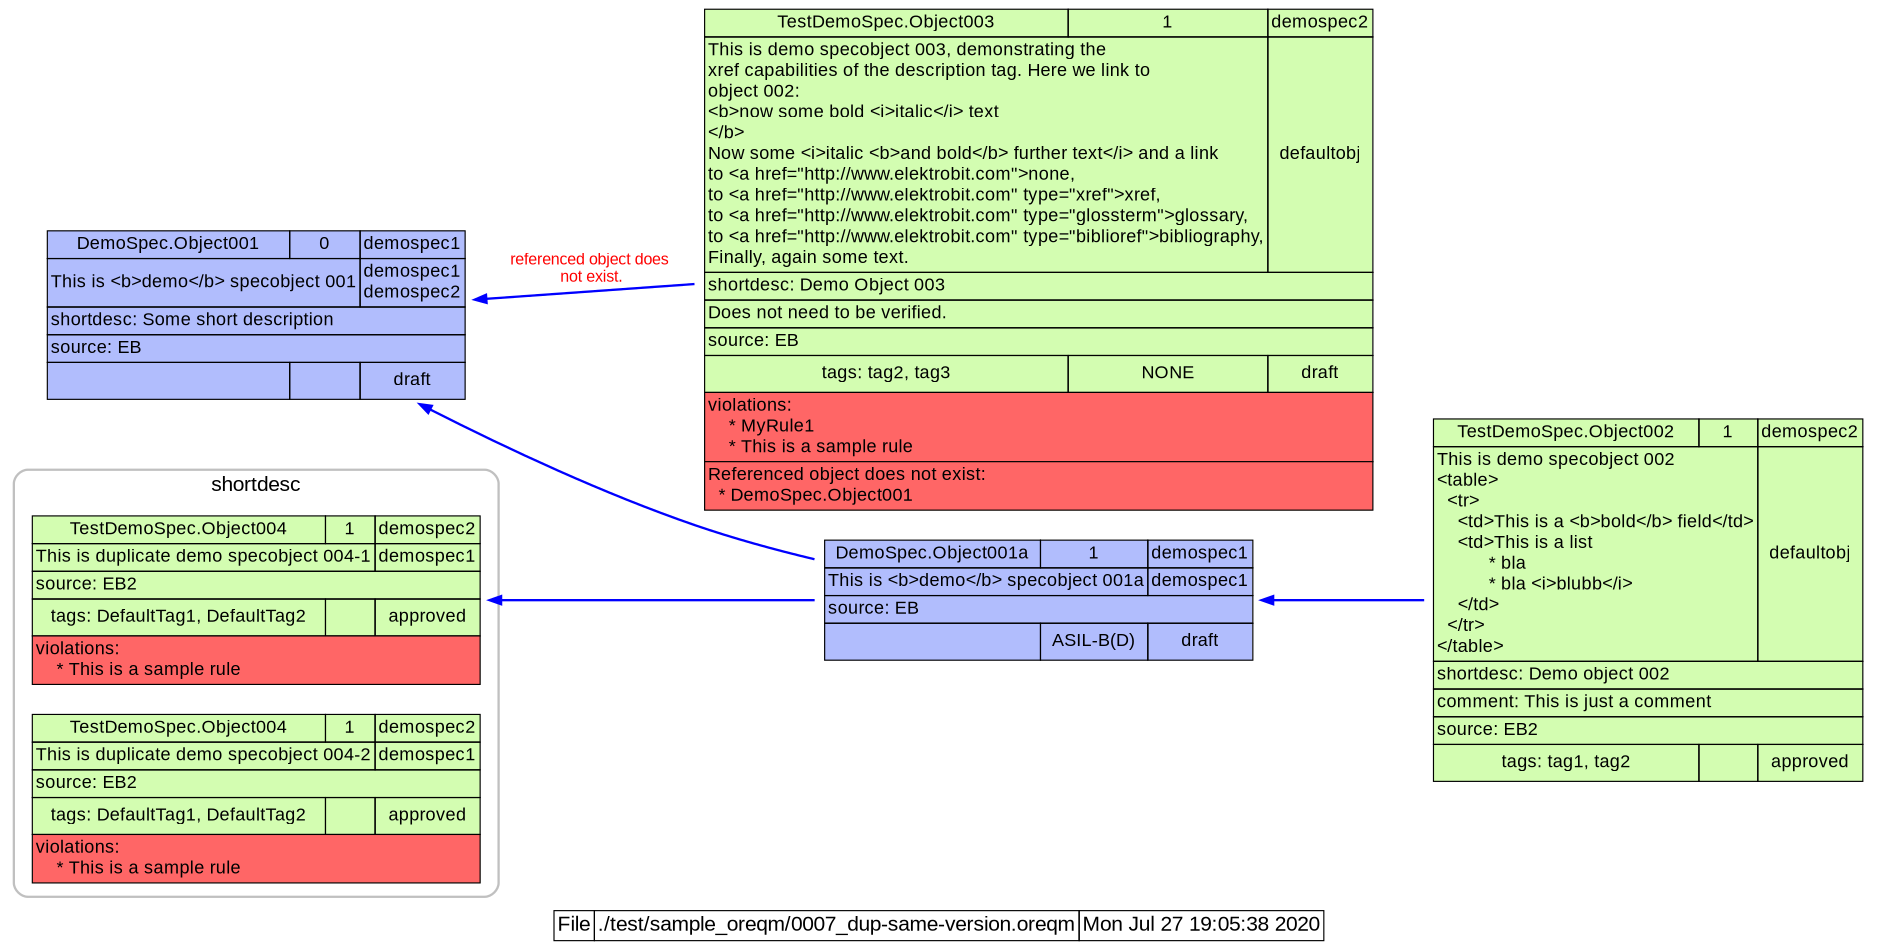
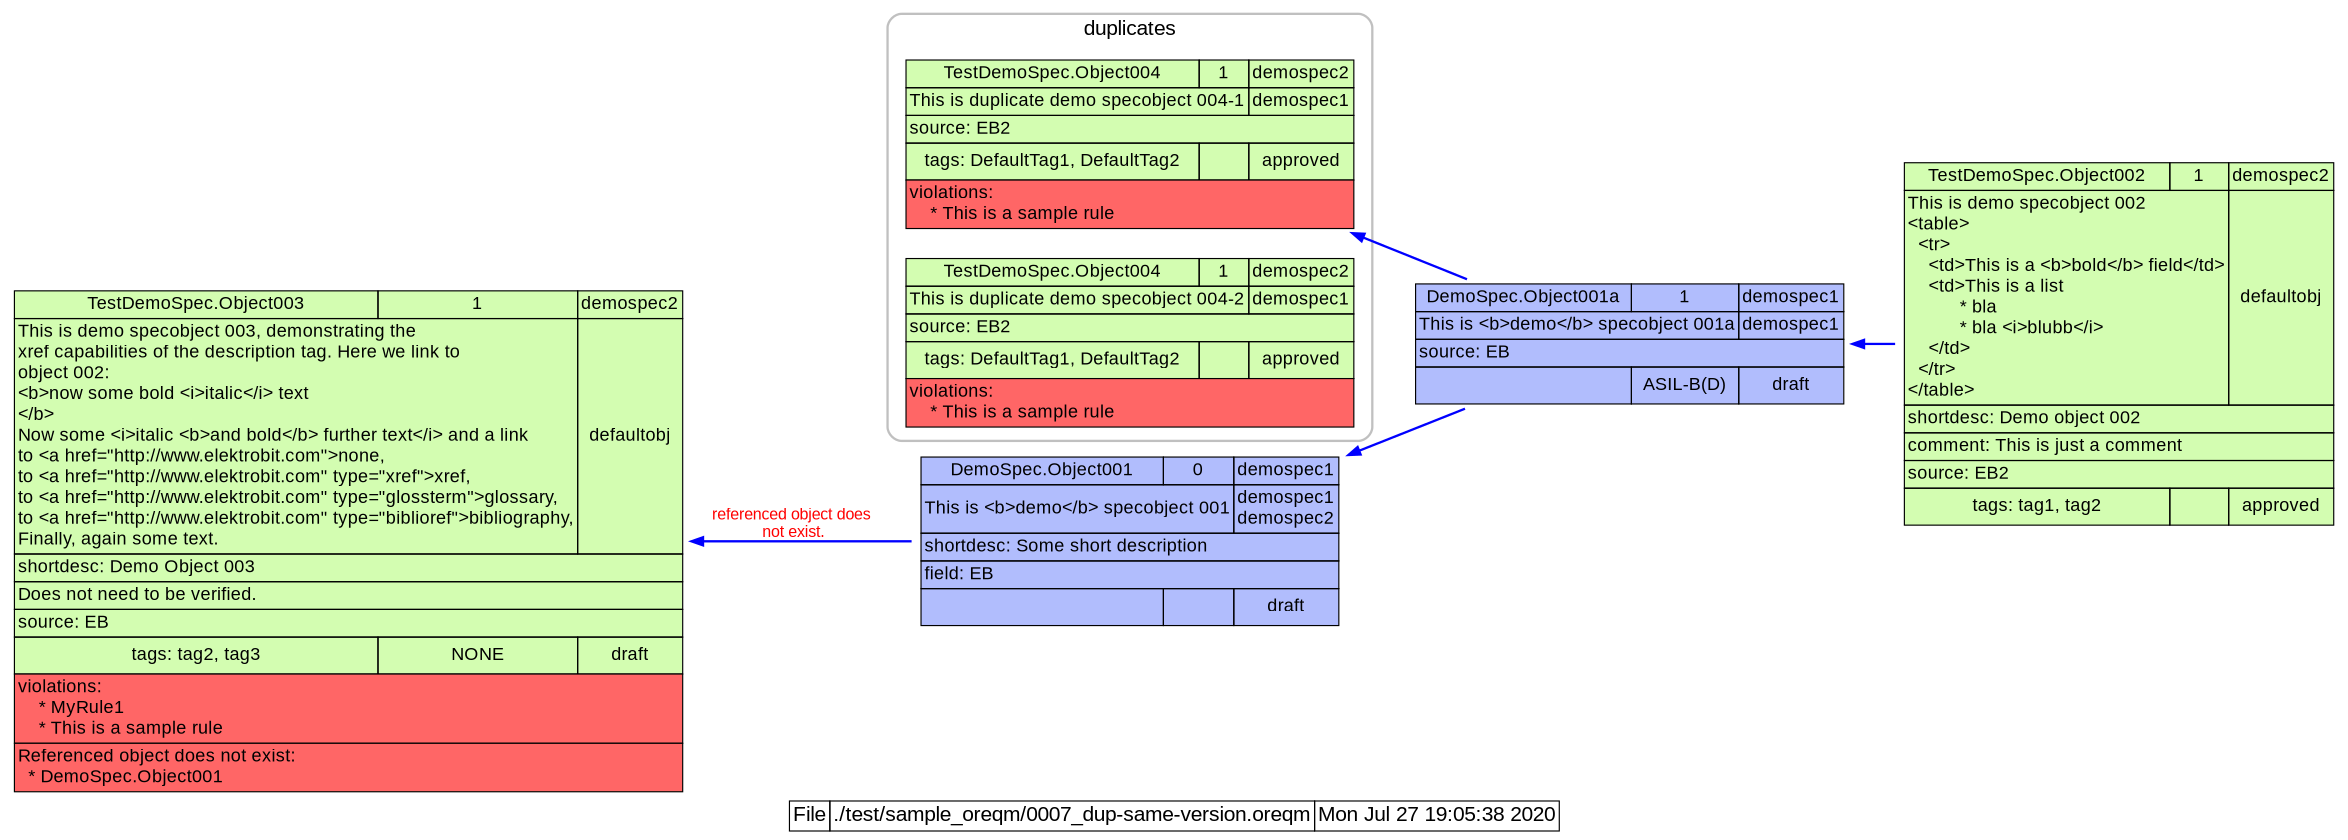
edge "TestDemoSpec.Object003" -> "DemoSpec.Object001": reversed
node "DemoSpec.Object001": text "source: EB" -> "field: EB"
cluster "shortdesc": label "shortdesc" -> "duplicates"
